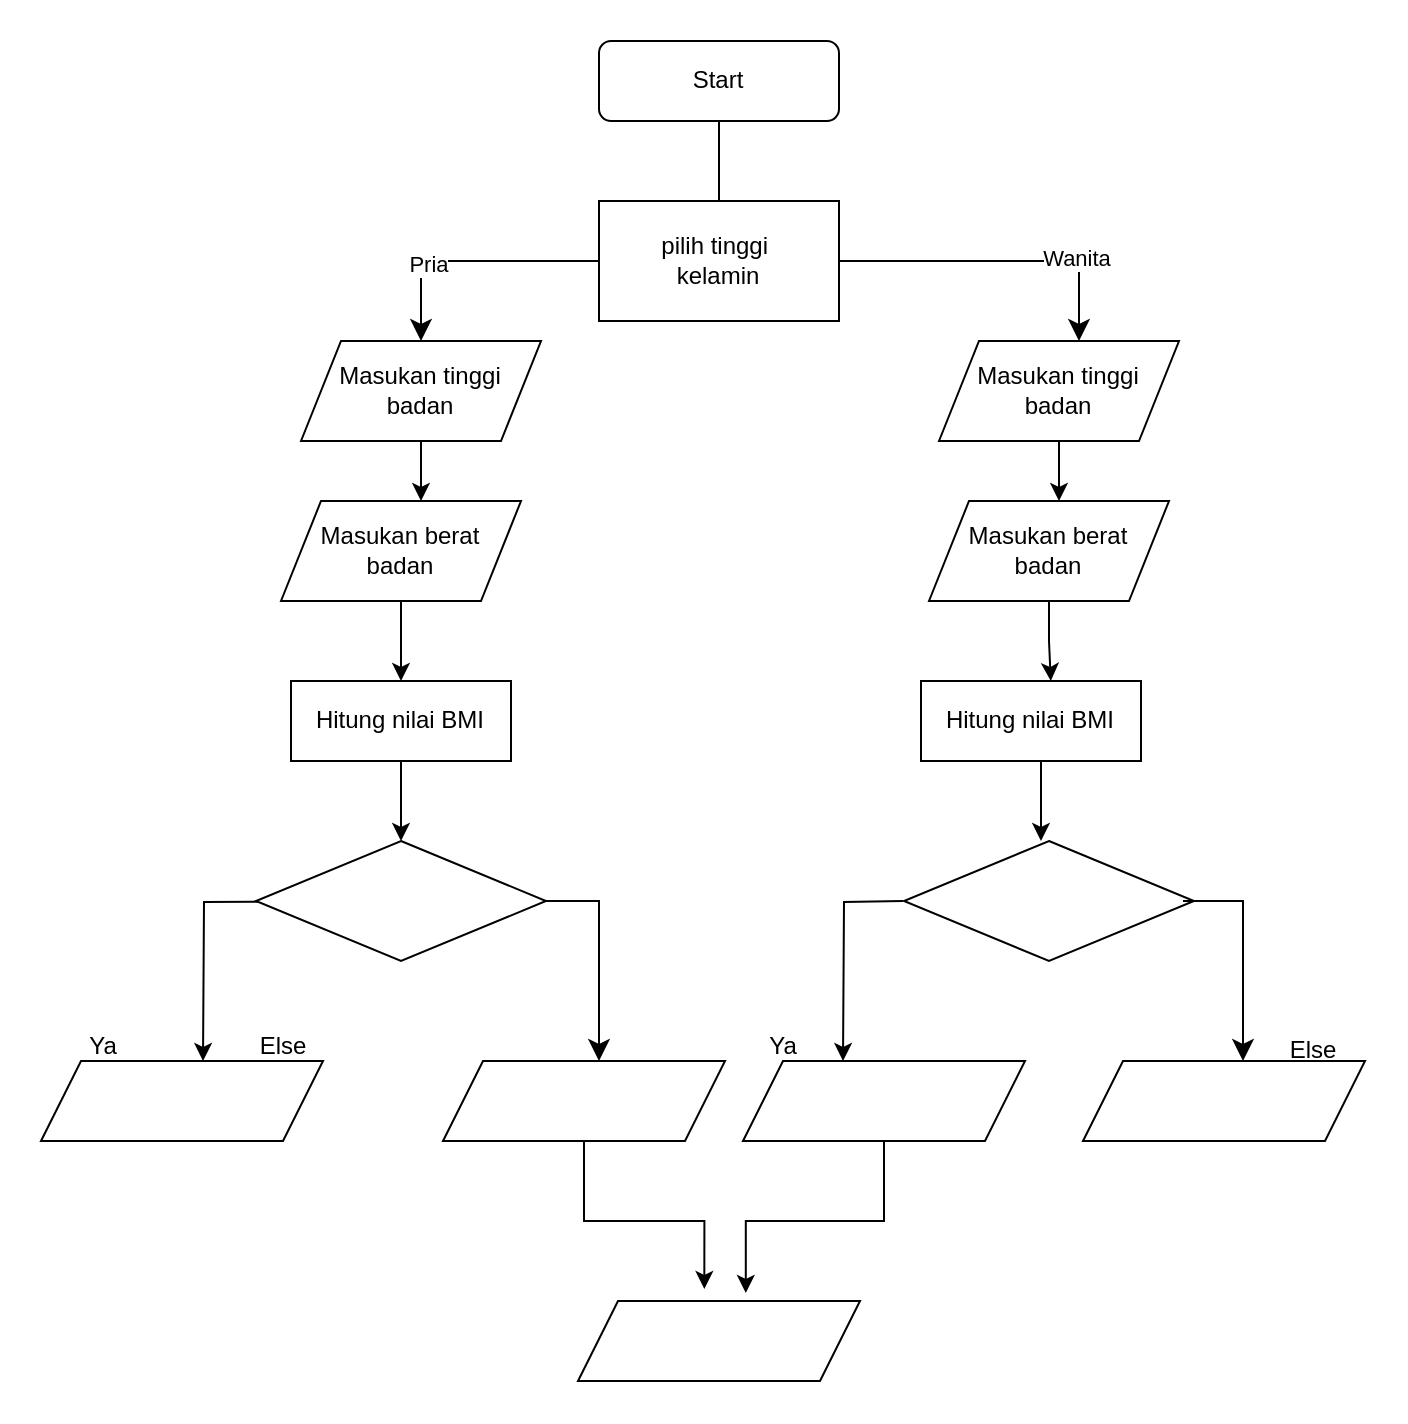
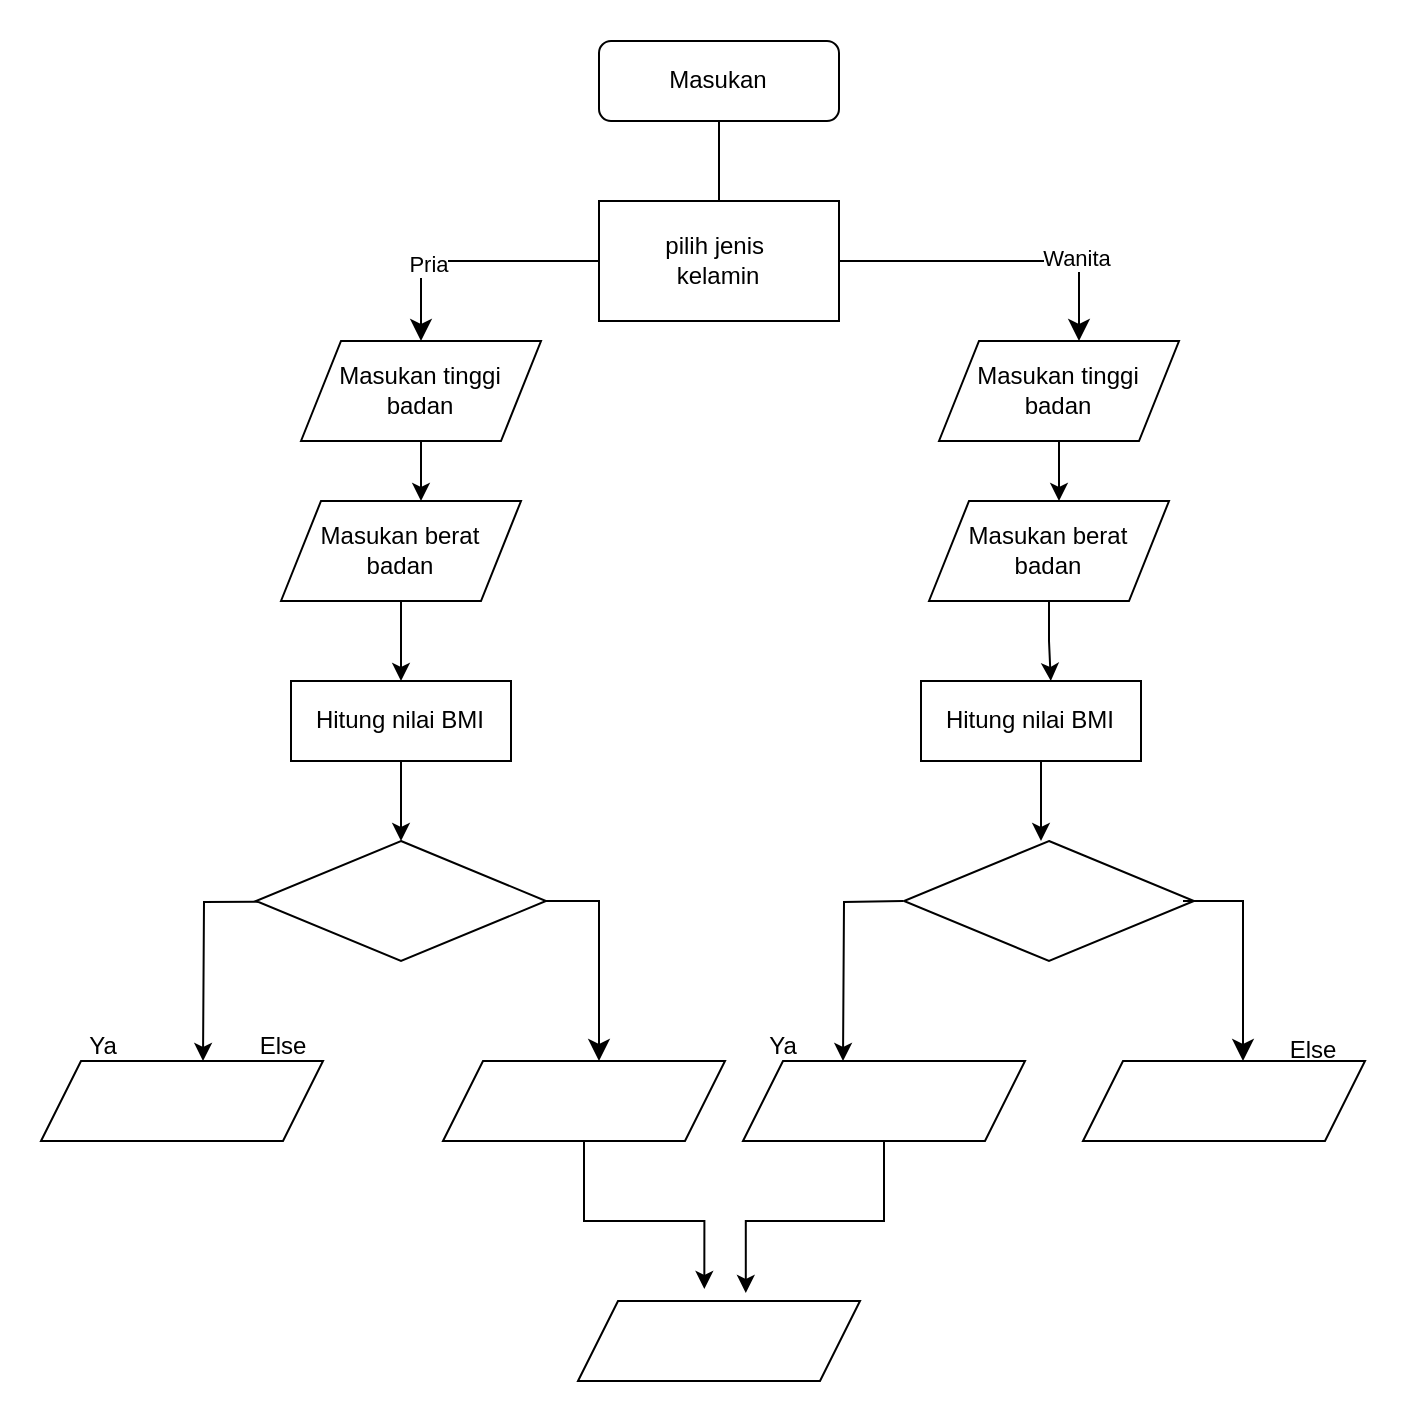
node "Start": label "Start" -> "Masukan"
node "pilih tinggi kelamin": label "pilih tinggi kelamin" -> "pilih jenis kelamin"
